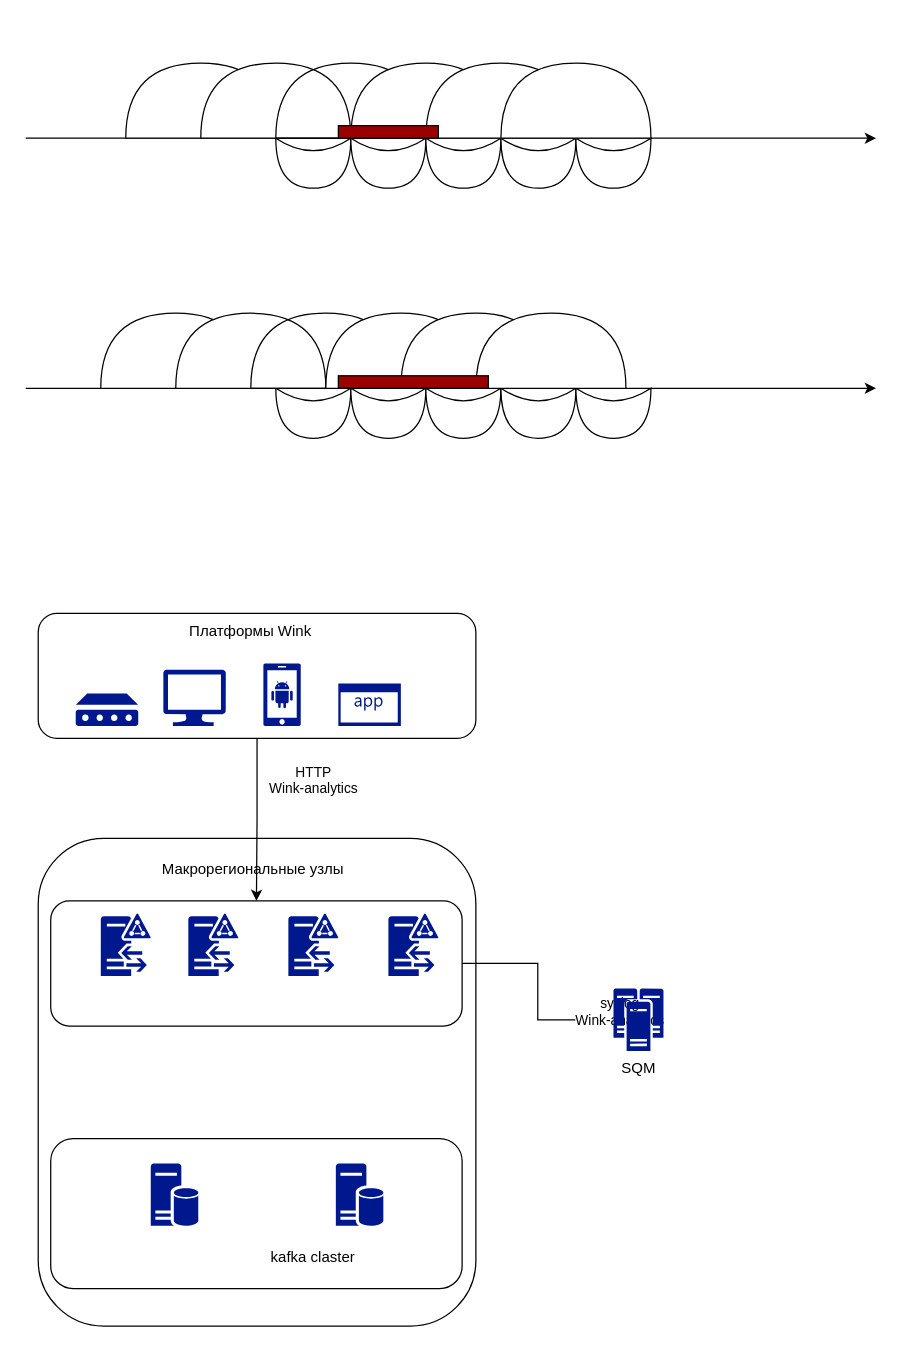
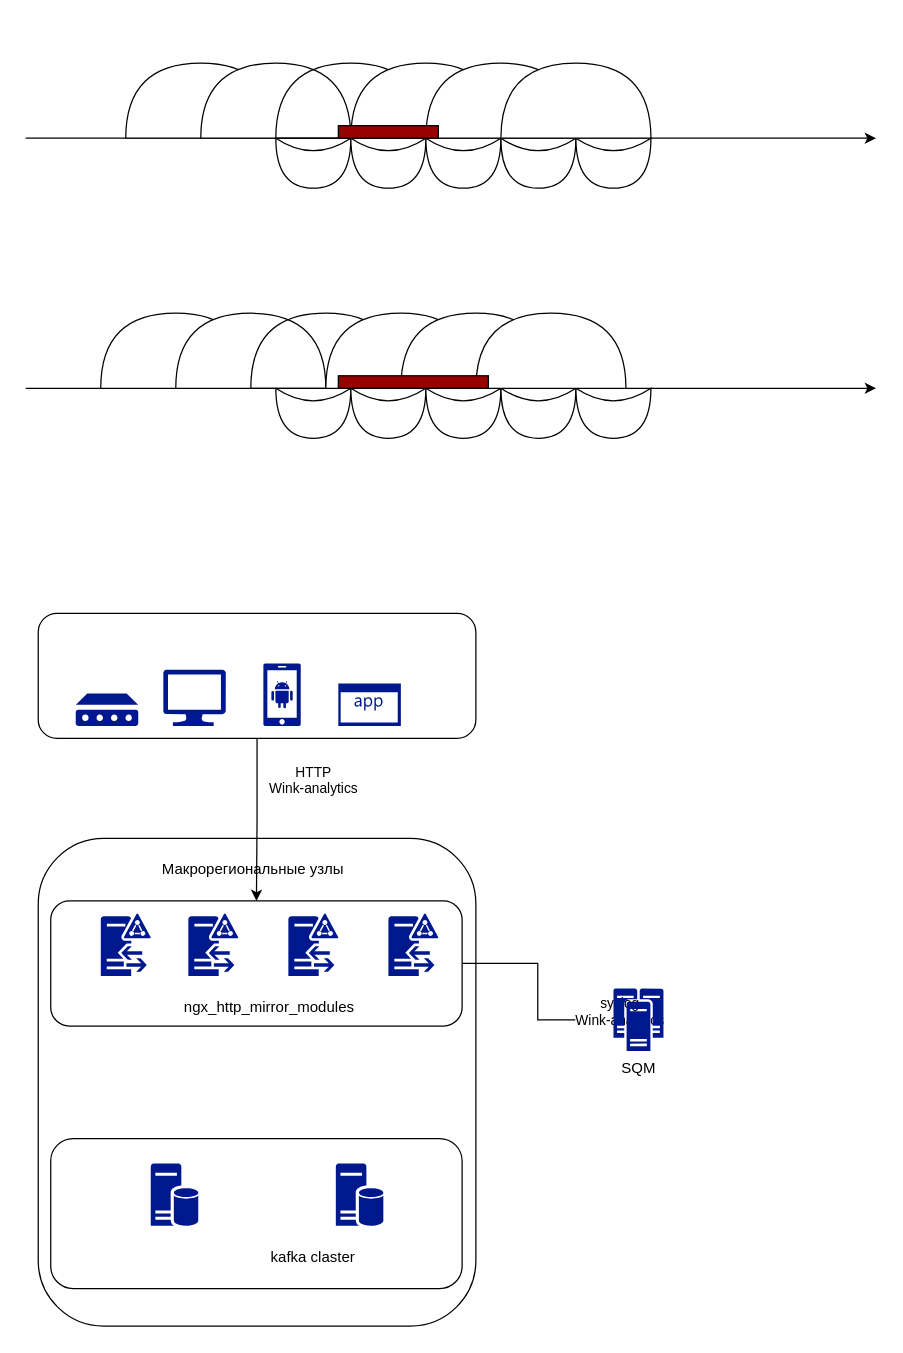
node "Платформы Wink": removed
node "ngx_http_mirror_modules": added
